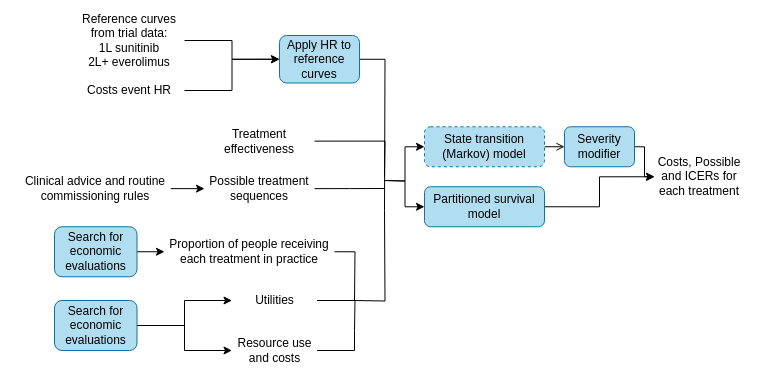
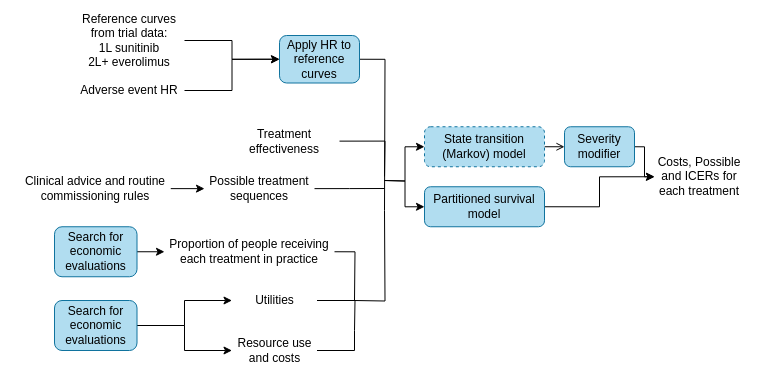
node "Costs event HR": label "Costs event HR" -> "Adverse event HR"
node "Treatment effectiveness": moved (260, 141) -> (285, 141)
